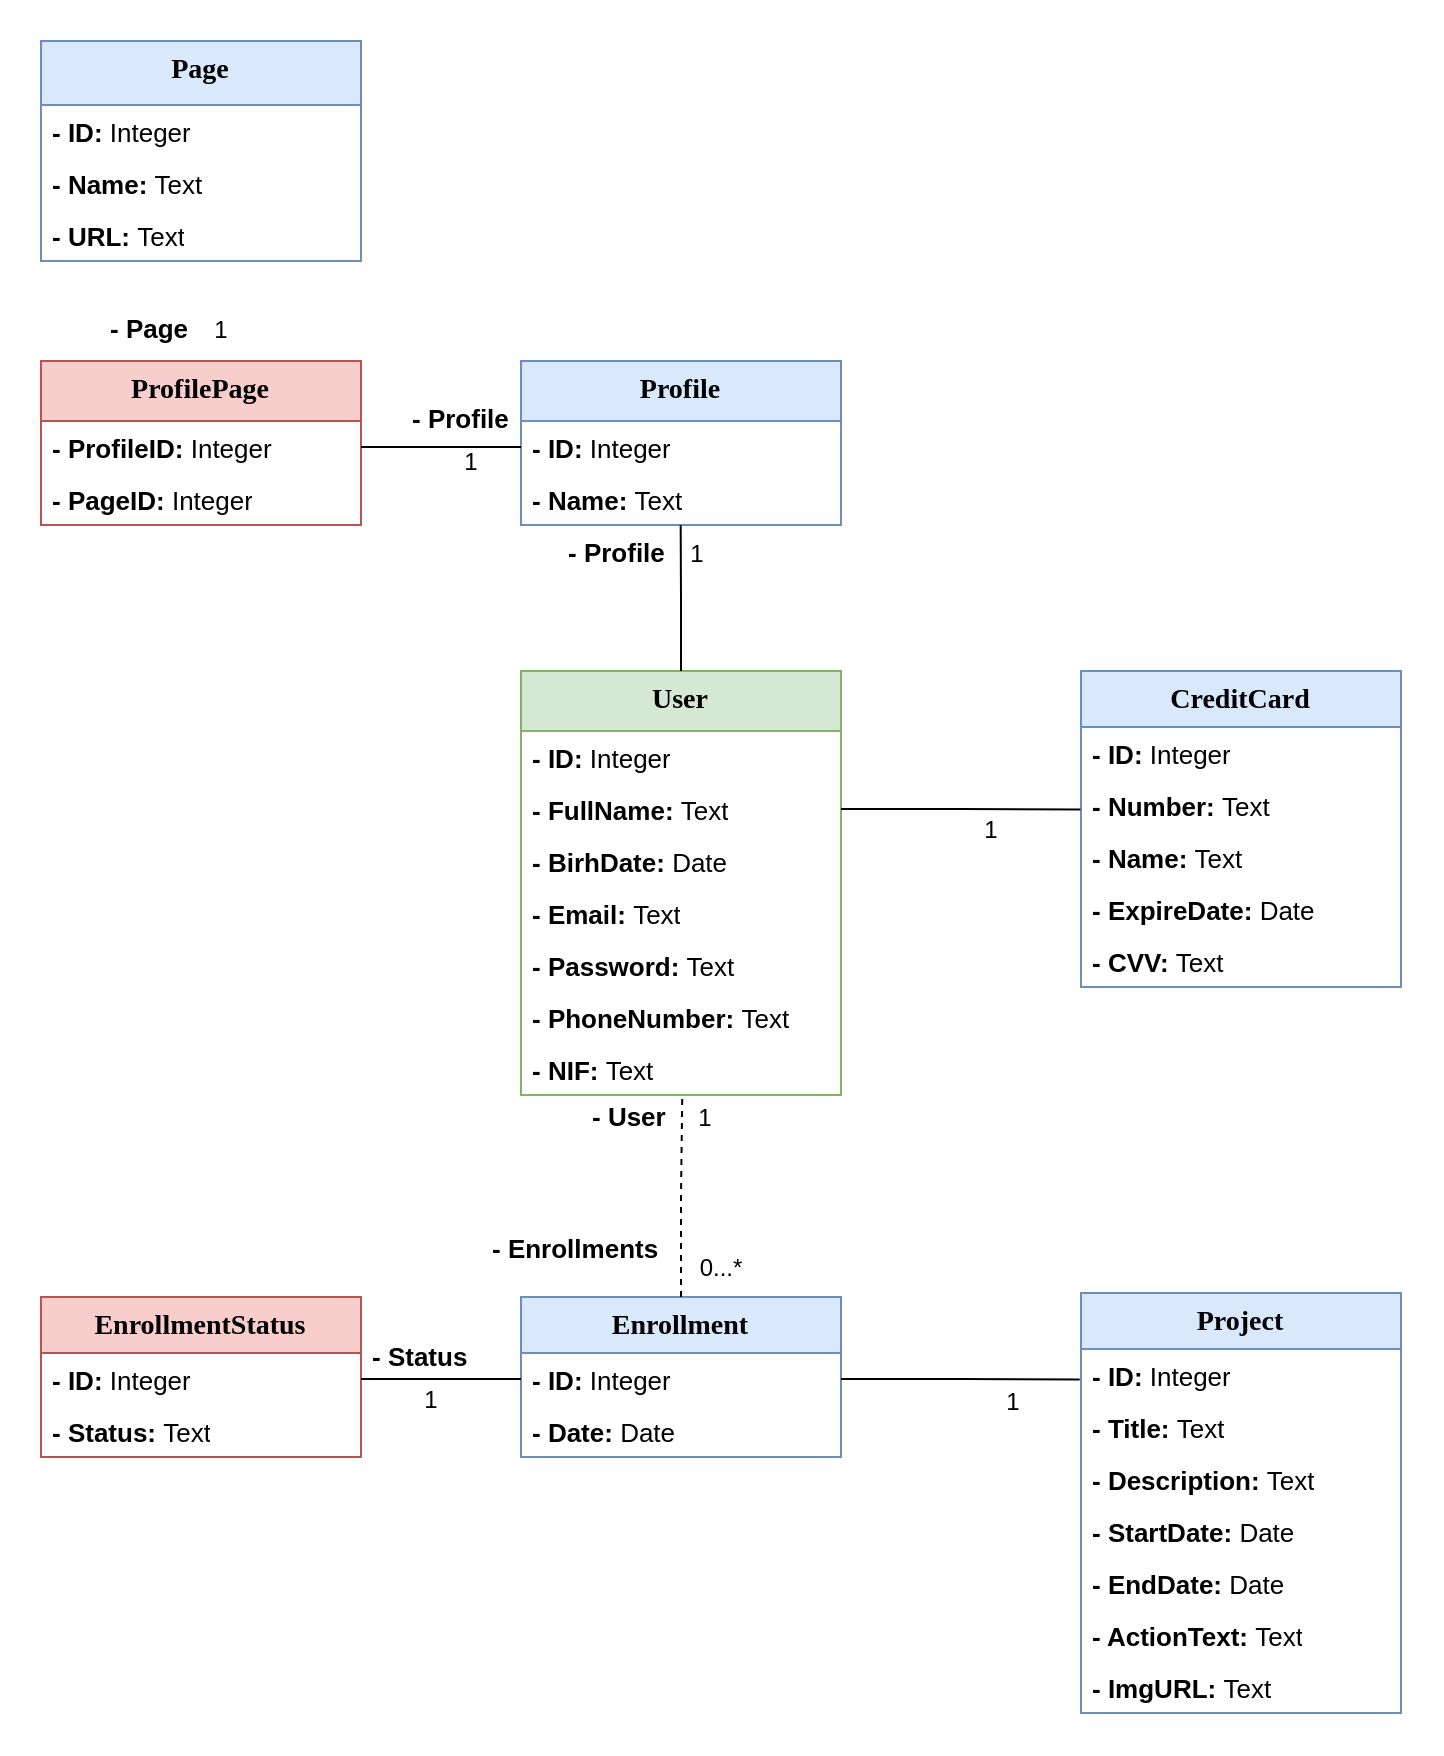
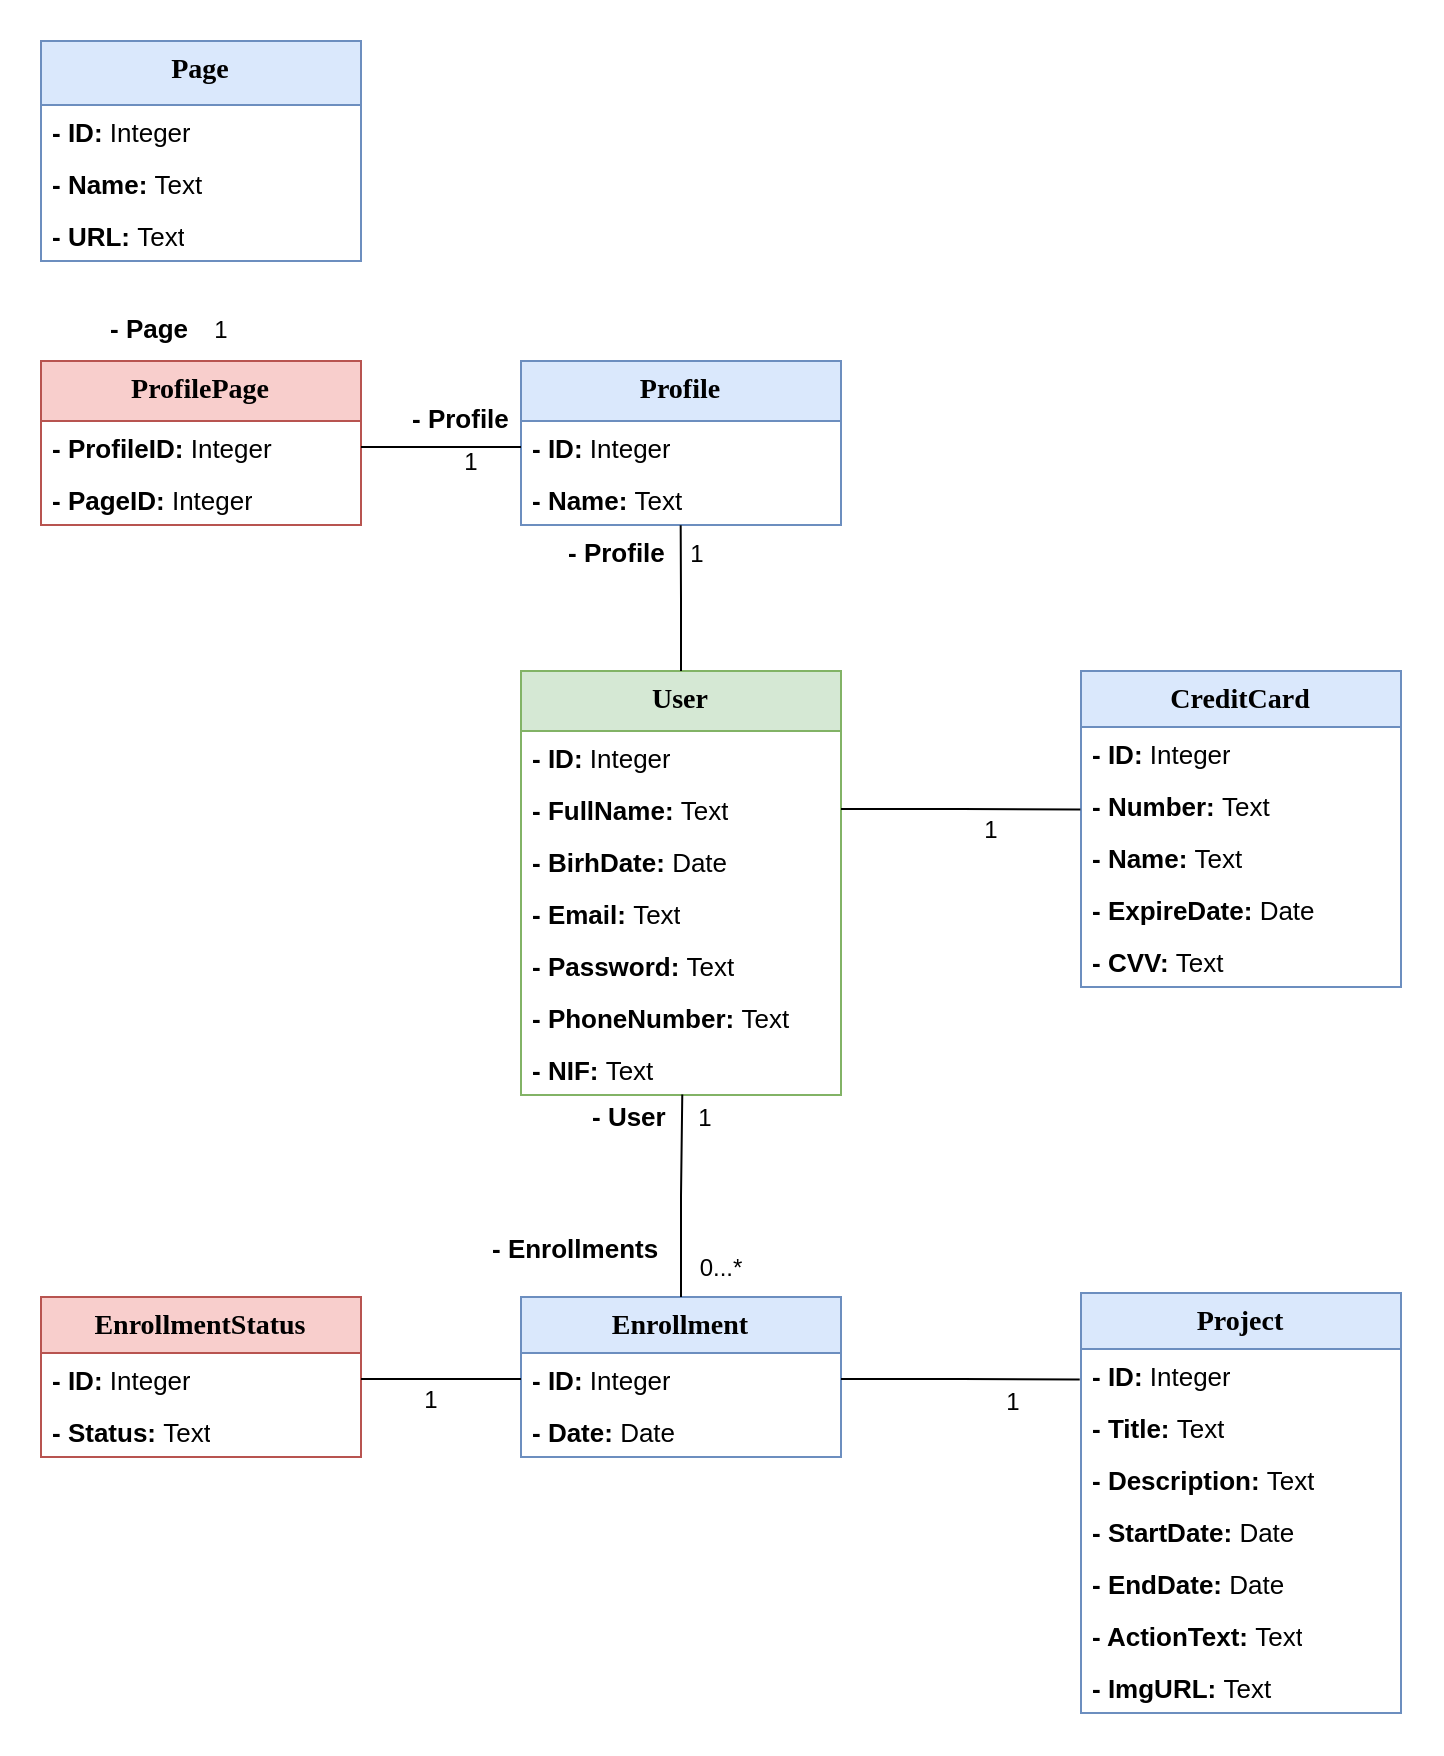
edge "- NIF: Text" -- "Enrollment": style dashed -> solid
node "- Status": removed
